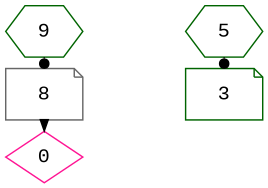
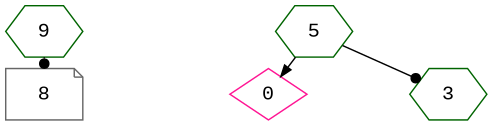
node "3": shape note -> hexagon
edge "8" -> "0": now "5" -> "0"
